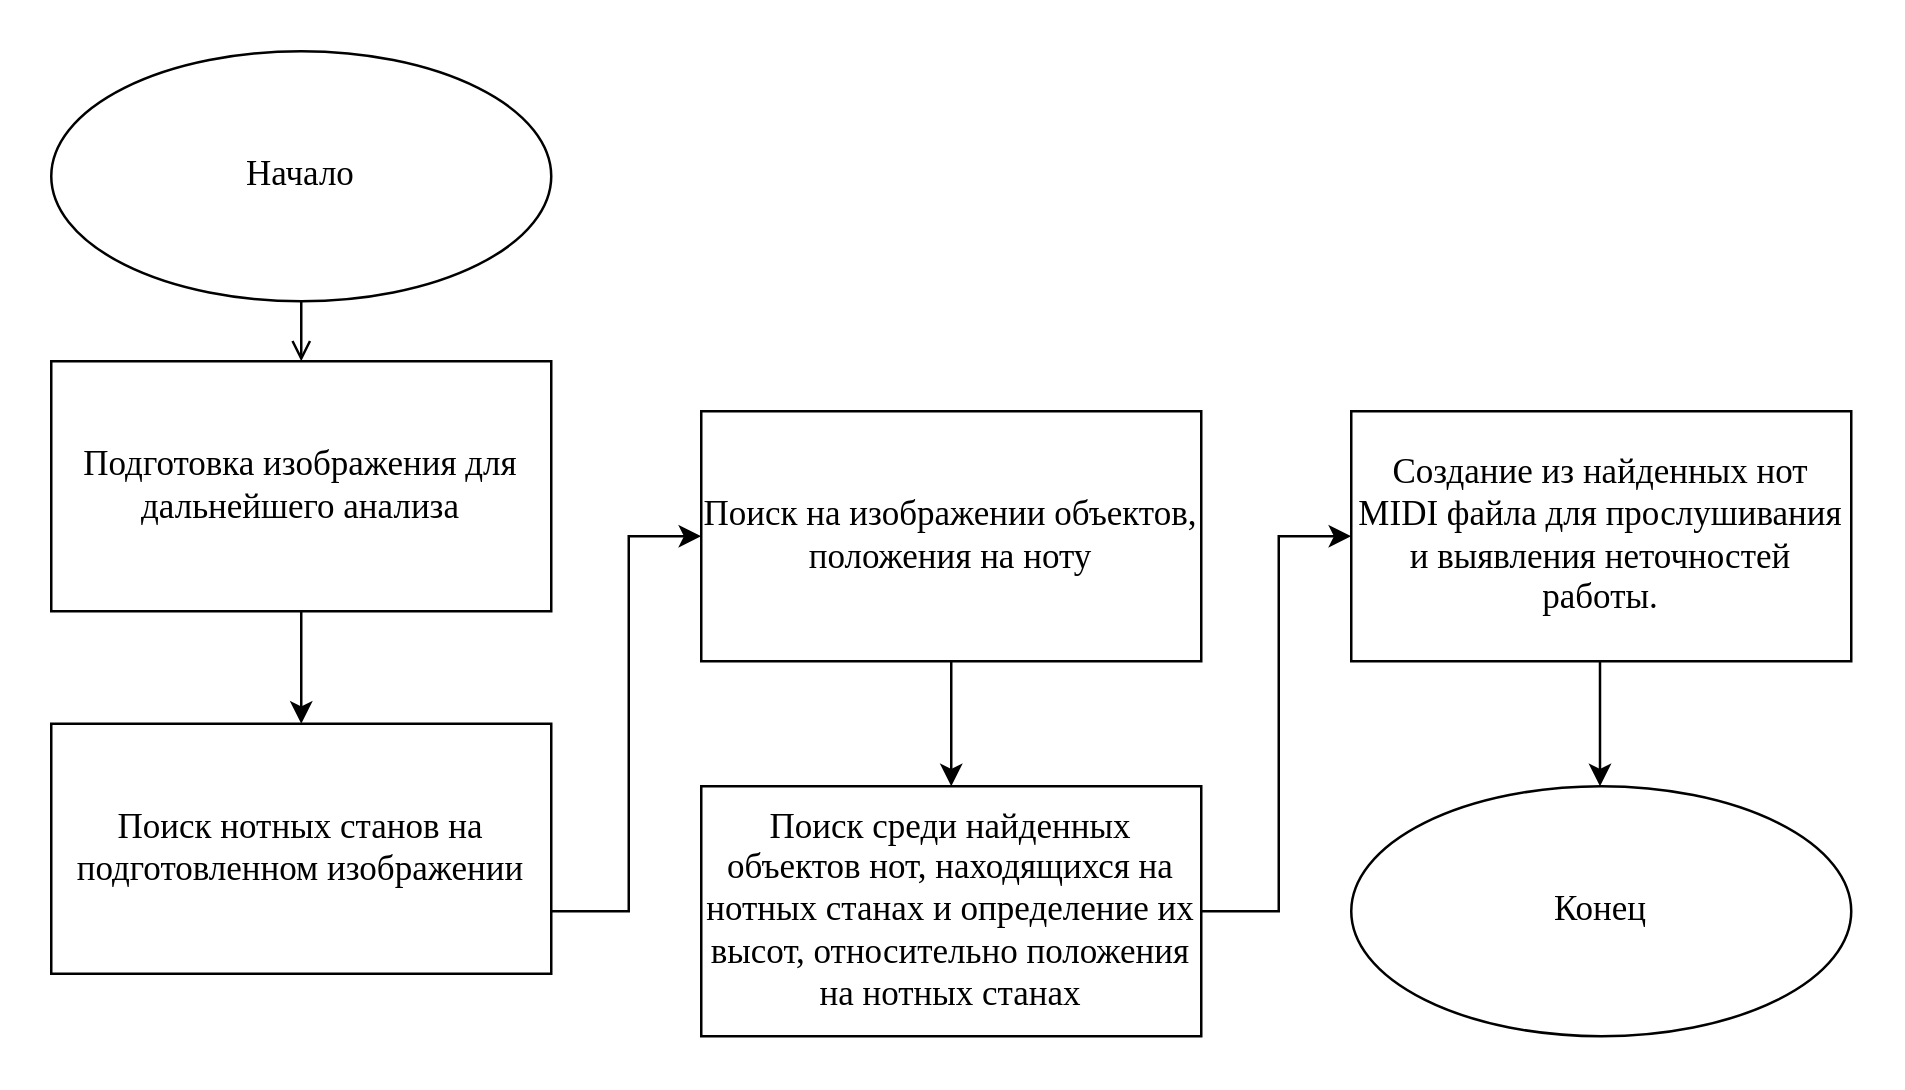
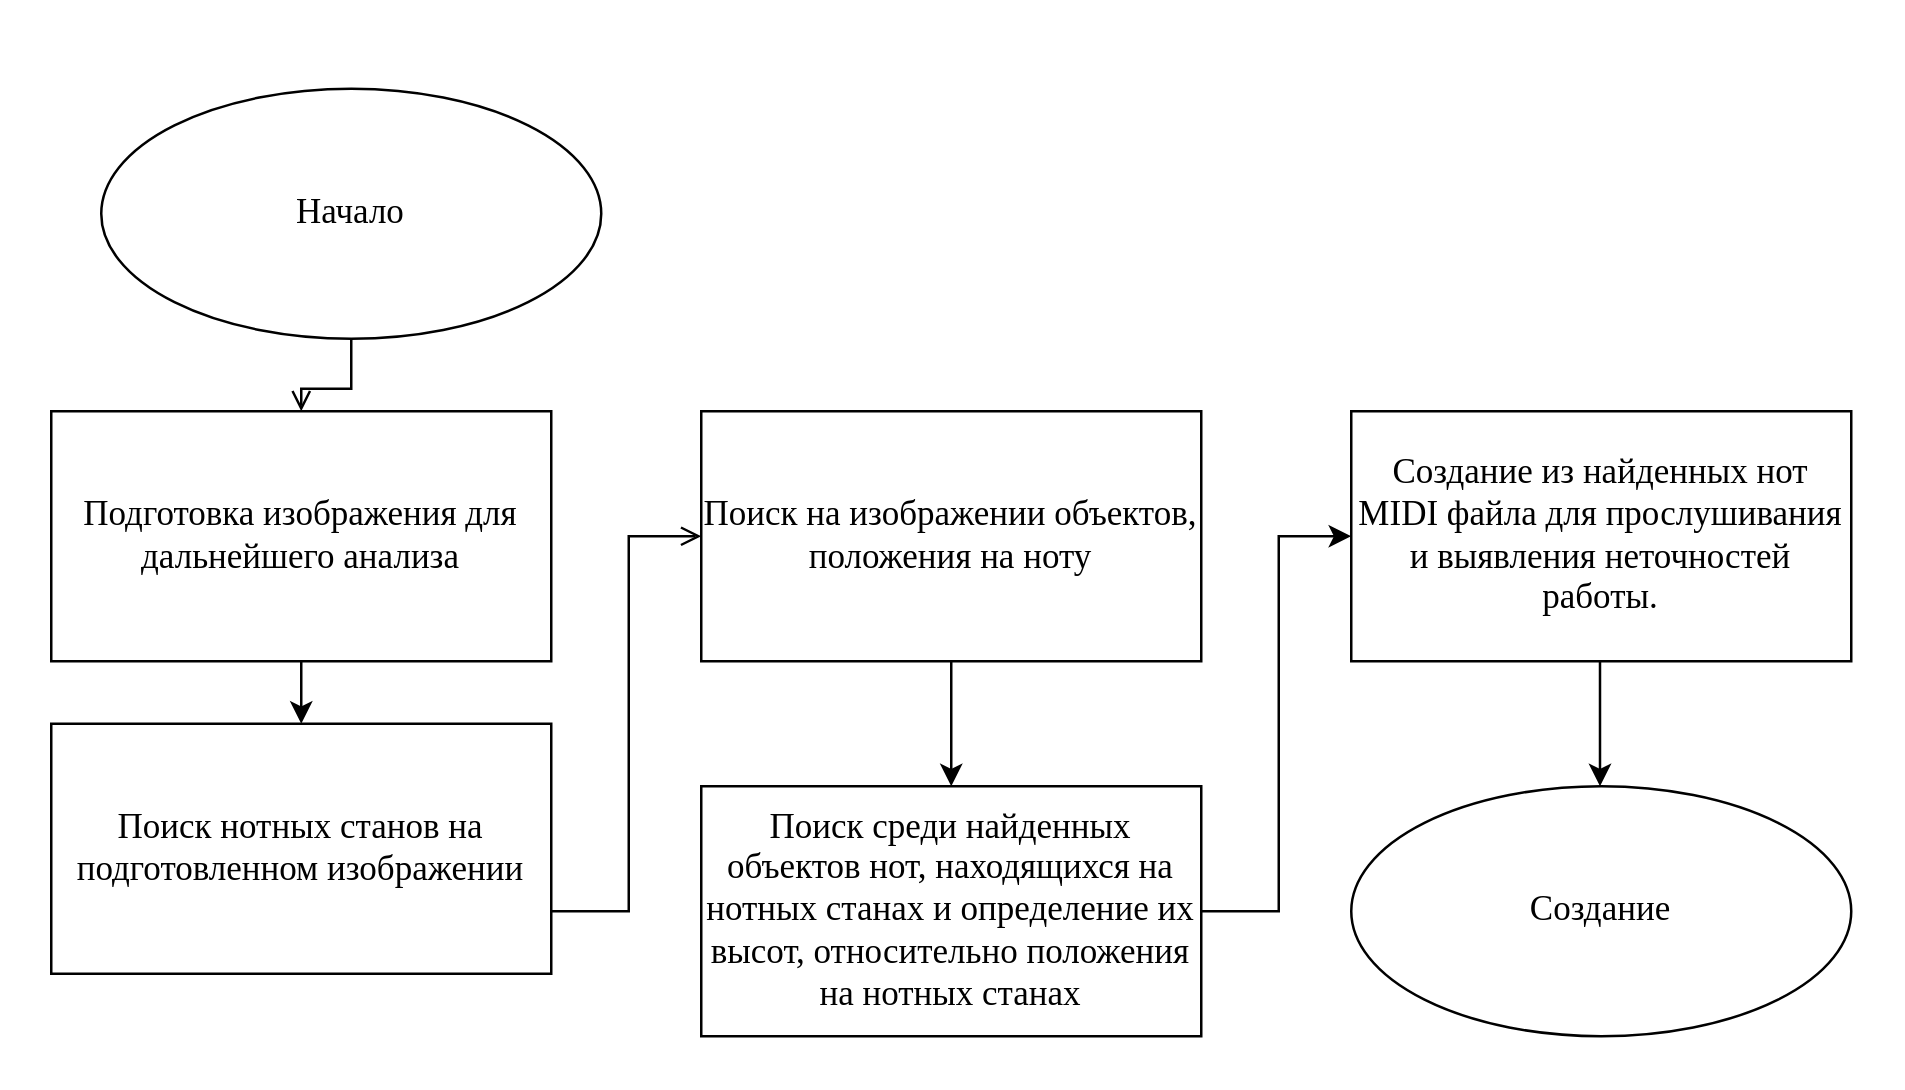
node "Начало": moved (301, 176) -> (351, 214)
node "Подготовка изображения для дальнейшего анализа": moved (301, 486) -> (301, 536)
edge "Поиск нотных станов на подготовленном изображении" -> "Поиск на изображении объектов, положения на ноту": arrowhead classic -> open
node "Конец": label "Конец" -> "Создание"
